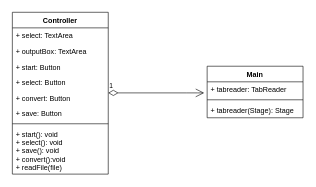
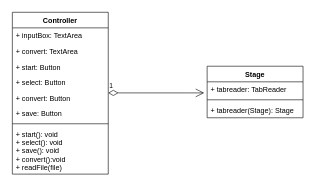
node "+ select: TextArea": label "+ select: TextArea" -> "+ inputBox: TextArea"
node "+ outputBox: TextArea": label "+ outputBox: TextArea" -> "+ convert: TextArea"
node "Main": label "Main" -> "Stage"
